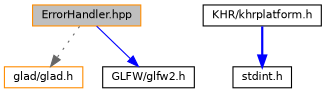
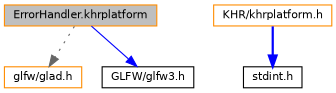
node "ErrorHandler.hpp": label "ErrorHandler.hpp" -> "ErrorHandler.khrplatform"
node "KHR/khrplatform.h": color black -> darkorange
node "glad/glad.h": label "glad/glad.h" -> "glfw/glad.h"
node "GLFW/glfw2.h": label "GLFW/glfw2.h" -> "GLFW/glfw3.h"
